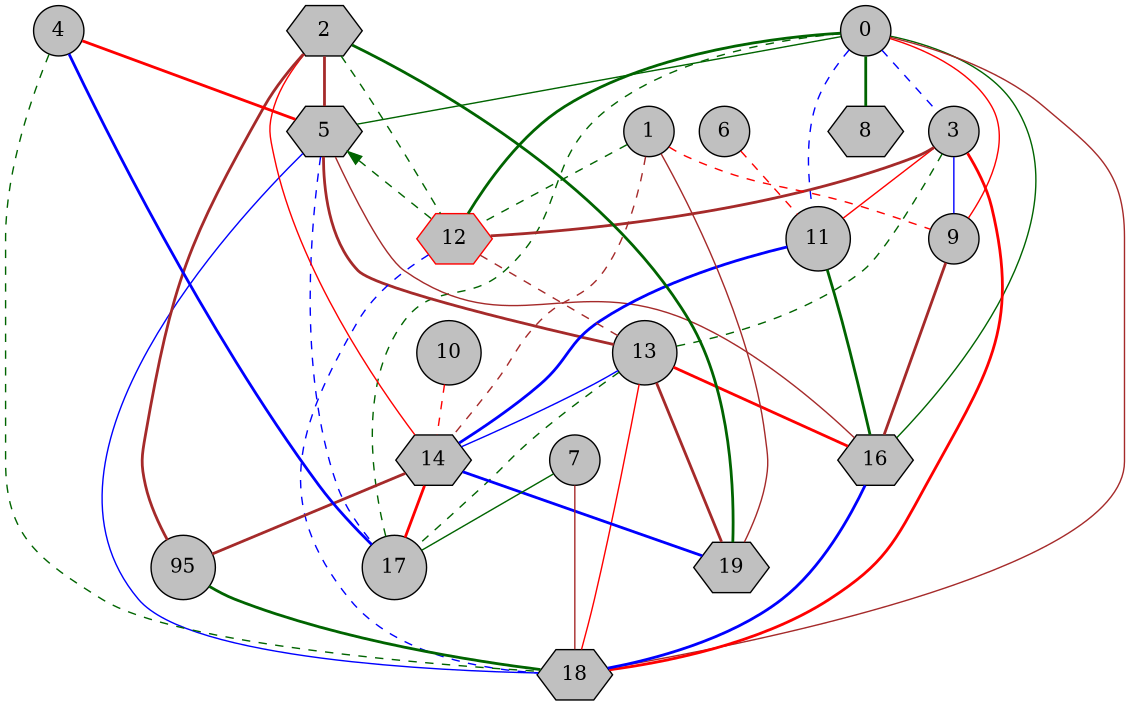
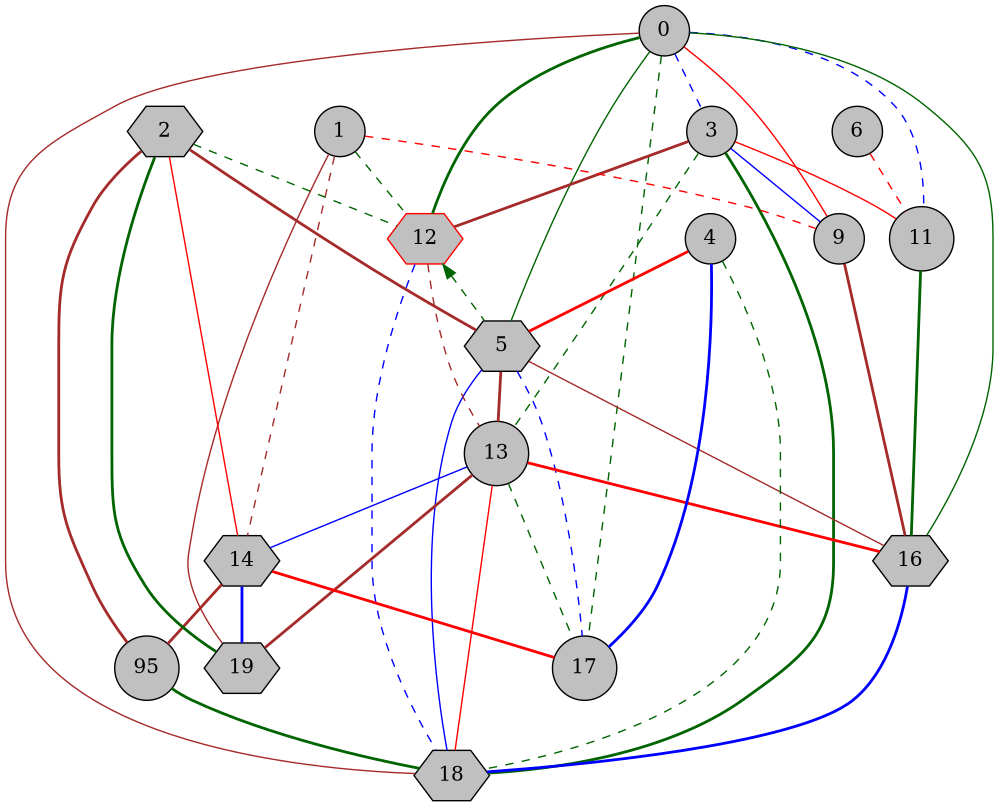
node "8": removed
edge "12" -> "5": reversed
edge "11" -- "14": removed
node "10": removed
node "7": removed
edge "3" -- "18": color red -> darkgreen
